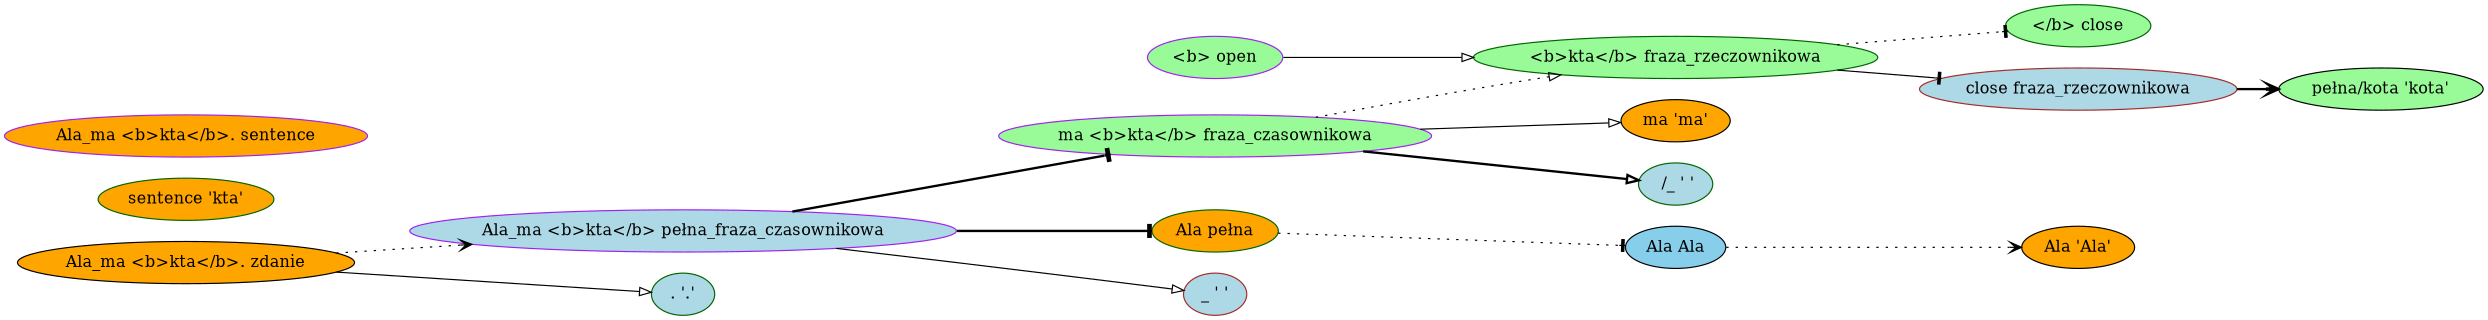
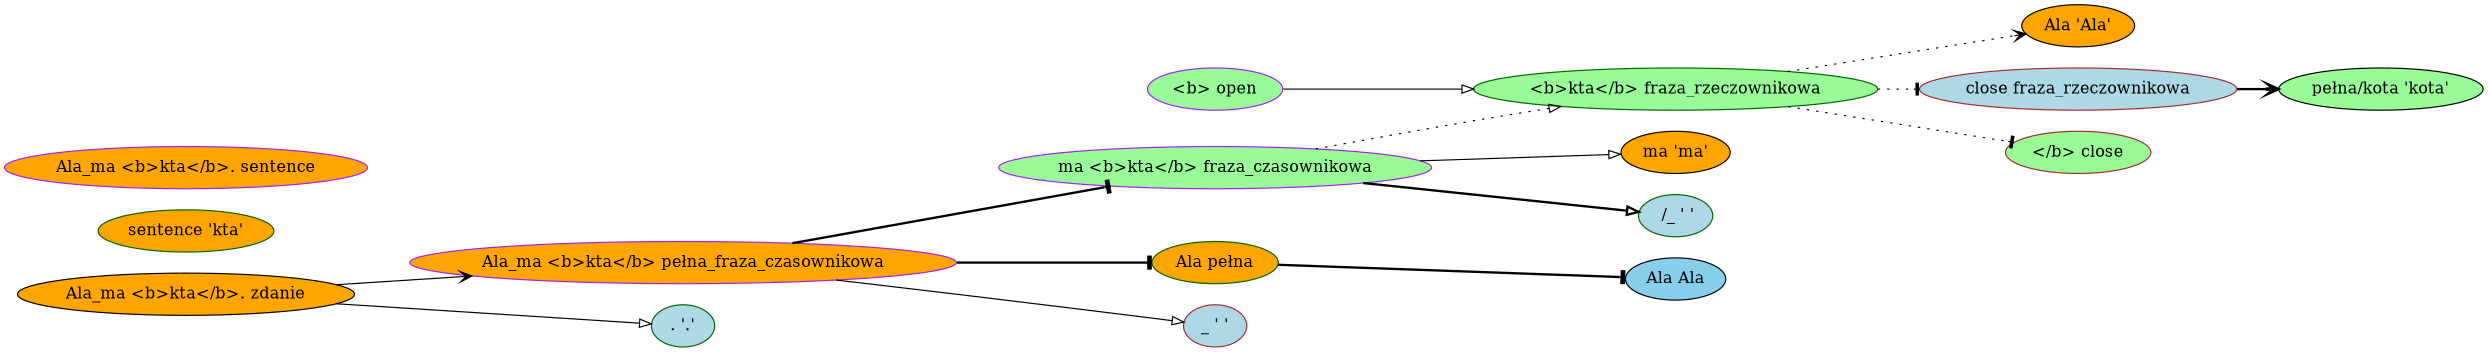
node "</b> close": color darkgreen -> brown
edge "<b>kta</b> fraza_rzeczownikowa" -> "close fraza_rzeczownikowa": style solid -> dotted
node "Ala_ma <b>kta</b> pełna_fraza_czasownikowa": fillcolor lightblue -> orange
edge "Ala pełna" -> "Ala Ala": style dotted -> bold
edge "Ala Ala" -> "Ala 'Ala'": now "<b>kta</b> fraza_rzeczownikowa" -> "Ala 'Ala'"
edge "Ala_ma <b>kta</b>. zdanie" -> "Ala_ma <b>kta</b> pełna_fraza_czasownikowa": style dotted -> solid
